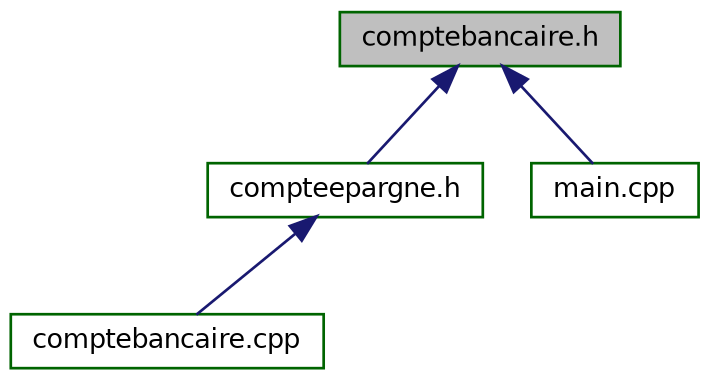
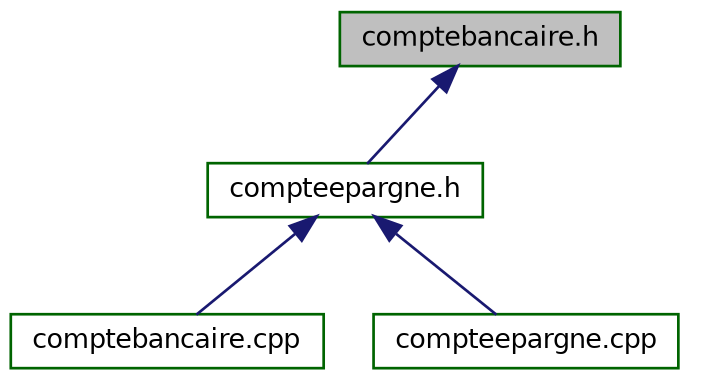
node "main.cpp": removed
node "compteepargne.cpp": added
